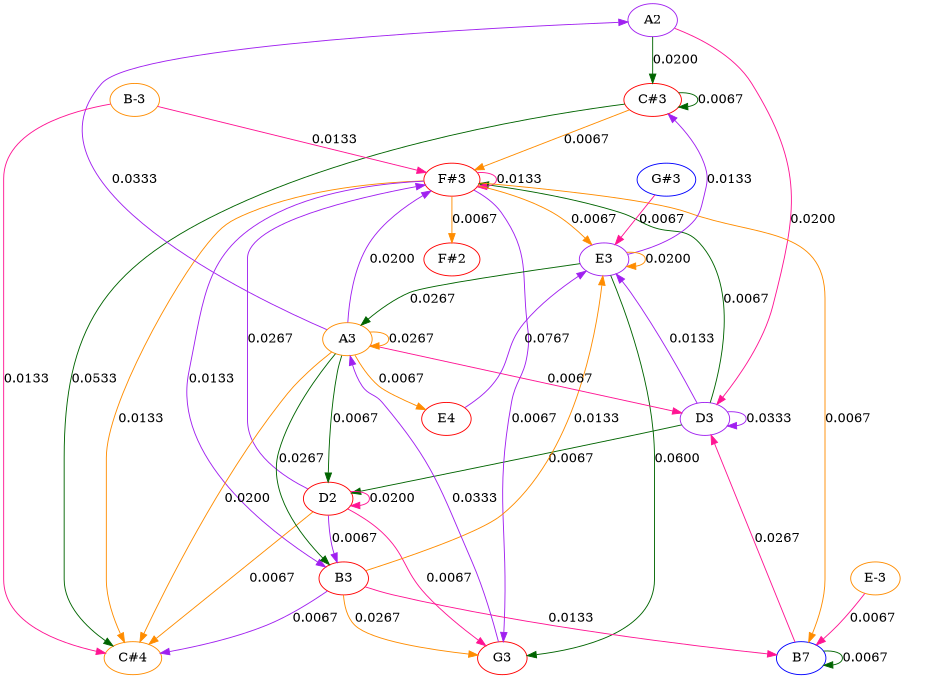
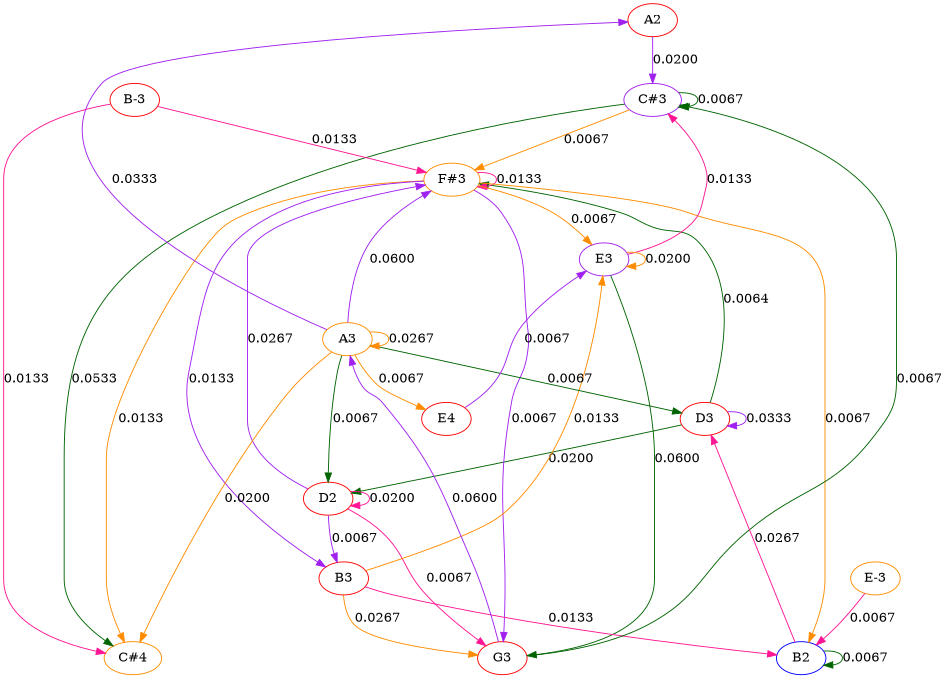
node "A2": color purple -> red
edge "A2" -- "C#3": color darkgreen -> purple
node "B-3": color darkorange -> red
node "C#3": color red -> purple
node "F#3": color red -> darkorange
node "G#3": removed
edge "A2" -- "D3": removed, label "0.0200"
edge "C#3" -- "E3": color purple -> deeppink
edge "F#3" -- "A3": label "0.0200" -> "0.0600"
node "F#2": removed
edge "E3" -- "A3": removed, label "0.0267"
edge "F#3" -- "D3": label "0.0067" -> "0.0064"
edge "E3" -- "E4": label "0.0767" -> "0.0067"
edge "E3" -- "D3": removed, label "0.0133"
edge "A3" -- "D3": color deeppink -> darkgreen
node "D3": color purple -> red
edge "C#3" -- "G3": added, label "0.0067"
edge "A3" -- "B3": removed, label "0.0267"
edge "D3" -- "D2": label "0.0067" -> "0.0200"
edge "A3" -- "G3": label "0.0333" -> "0.0600"
edge "D2" -- "C#4": removed, label "0.0067"
edge "B3" -- "C#4": removed, label "0.0067"
node "B7": label "B7" -> "B2"
